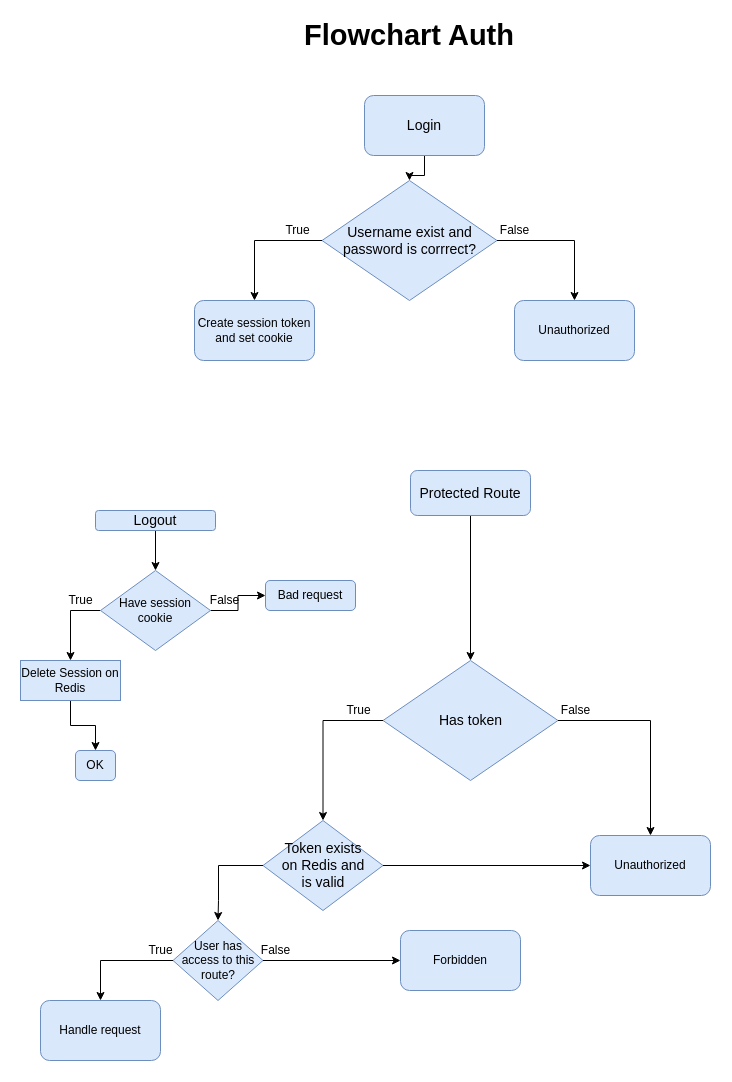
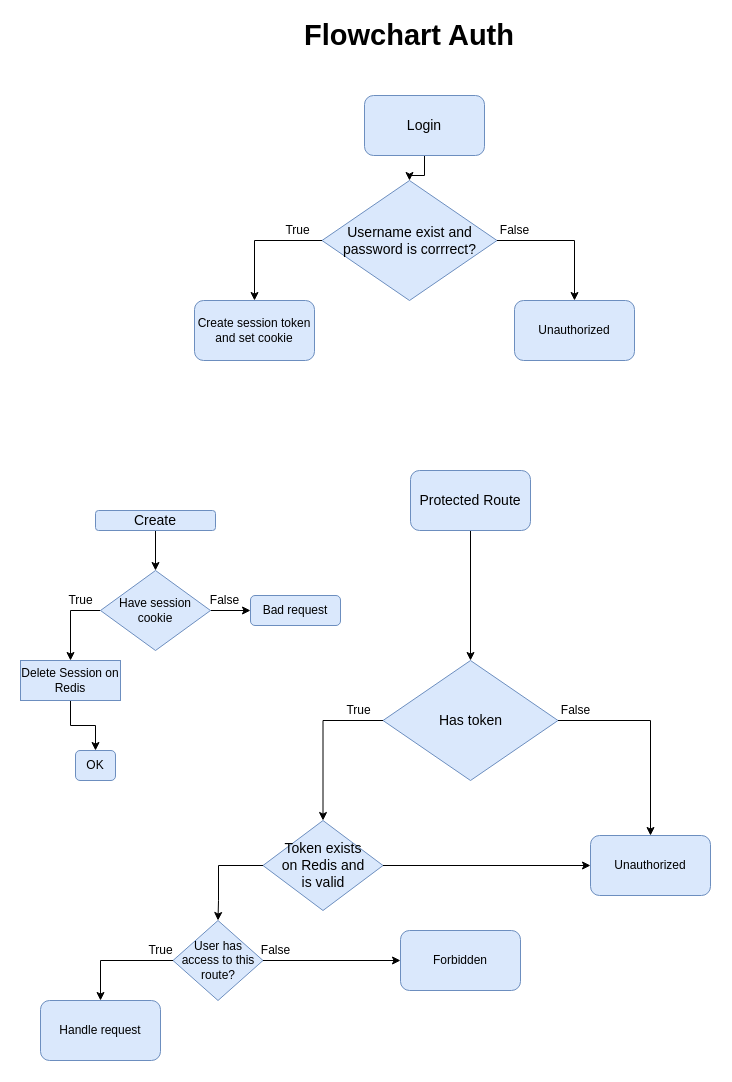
node "Protected Route": size 120x45 -> 120x60
node "Logout": label "Logout" -> "Create"
node "Bad request": moved (311, 596) -> (296, 611)
